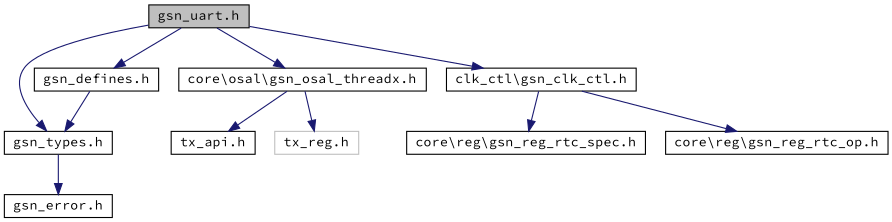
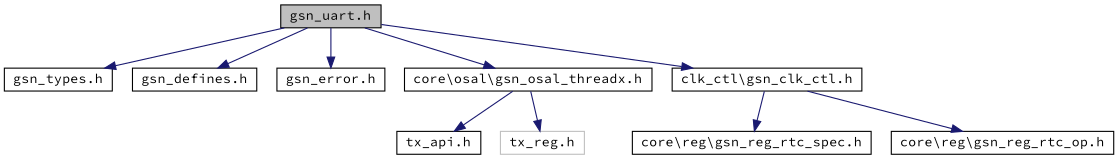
edge "gsn_defines.h" -> "gsn_types.h": removed
edge "gsn_types.h" -> "gsn_error.h": now "gsn_uart.h" -> "gsn_error.h"
